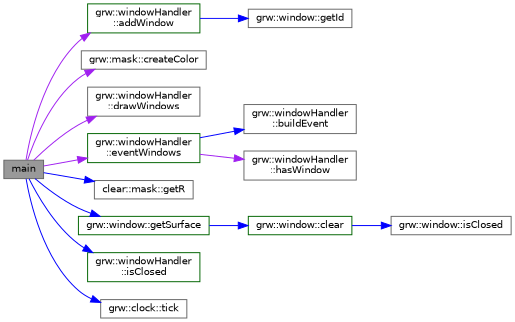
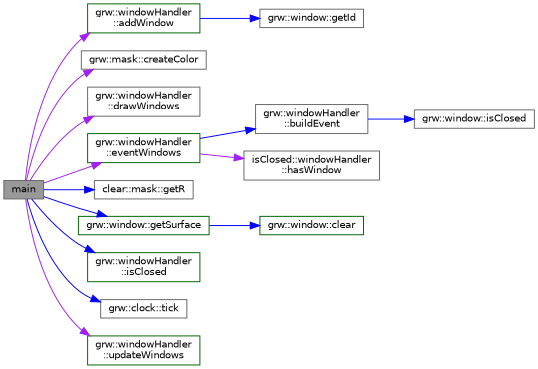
node "grw::windowHandler ::hasWindow": label "grw::windowHandler ::hasWindow" -> "isClosed::windowHandler ::hasWindow"
edge "grw::window::clear" -> "grw::window::isClosed": now "grw::windowHandler ::buildEvent" -> "grw::window::isClosed"
node "grw::windowHandler ::updateWindows": added
